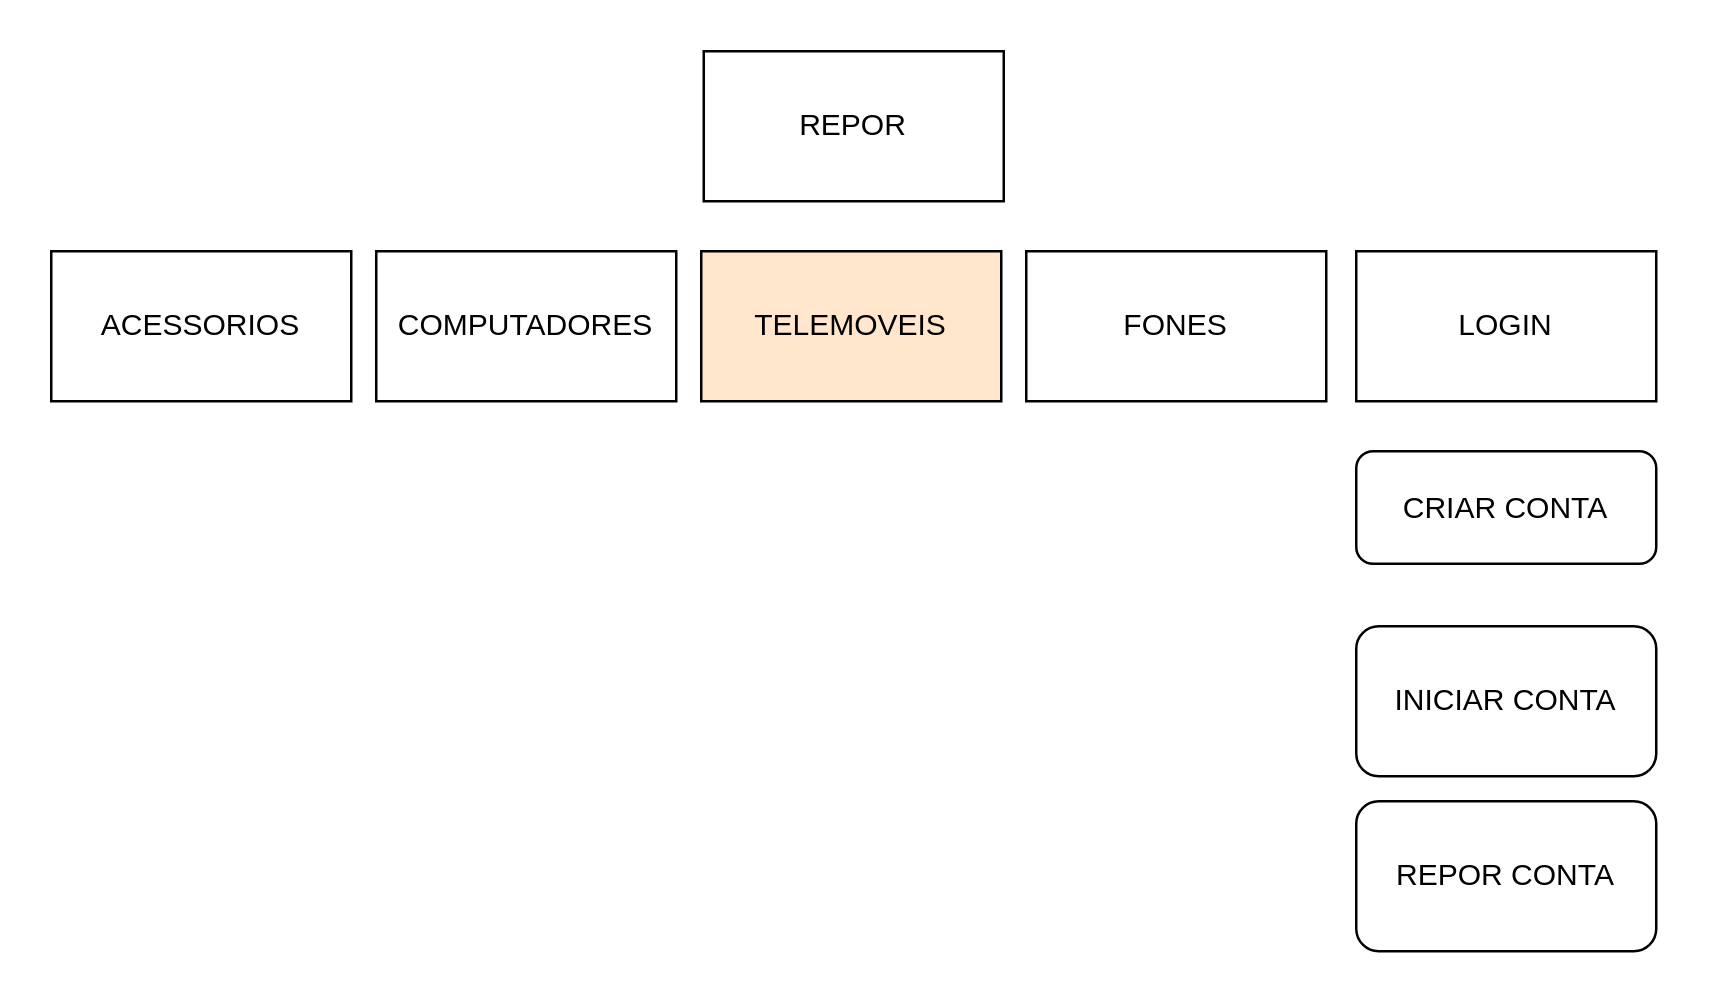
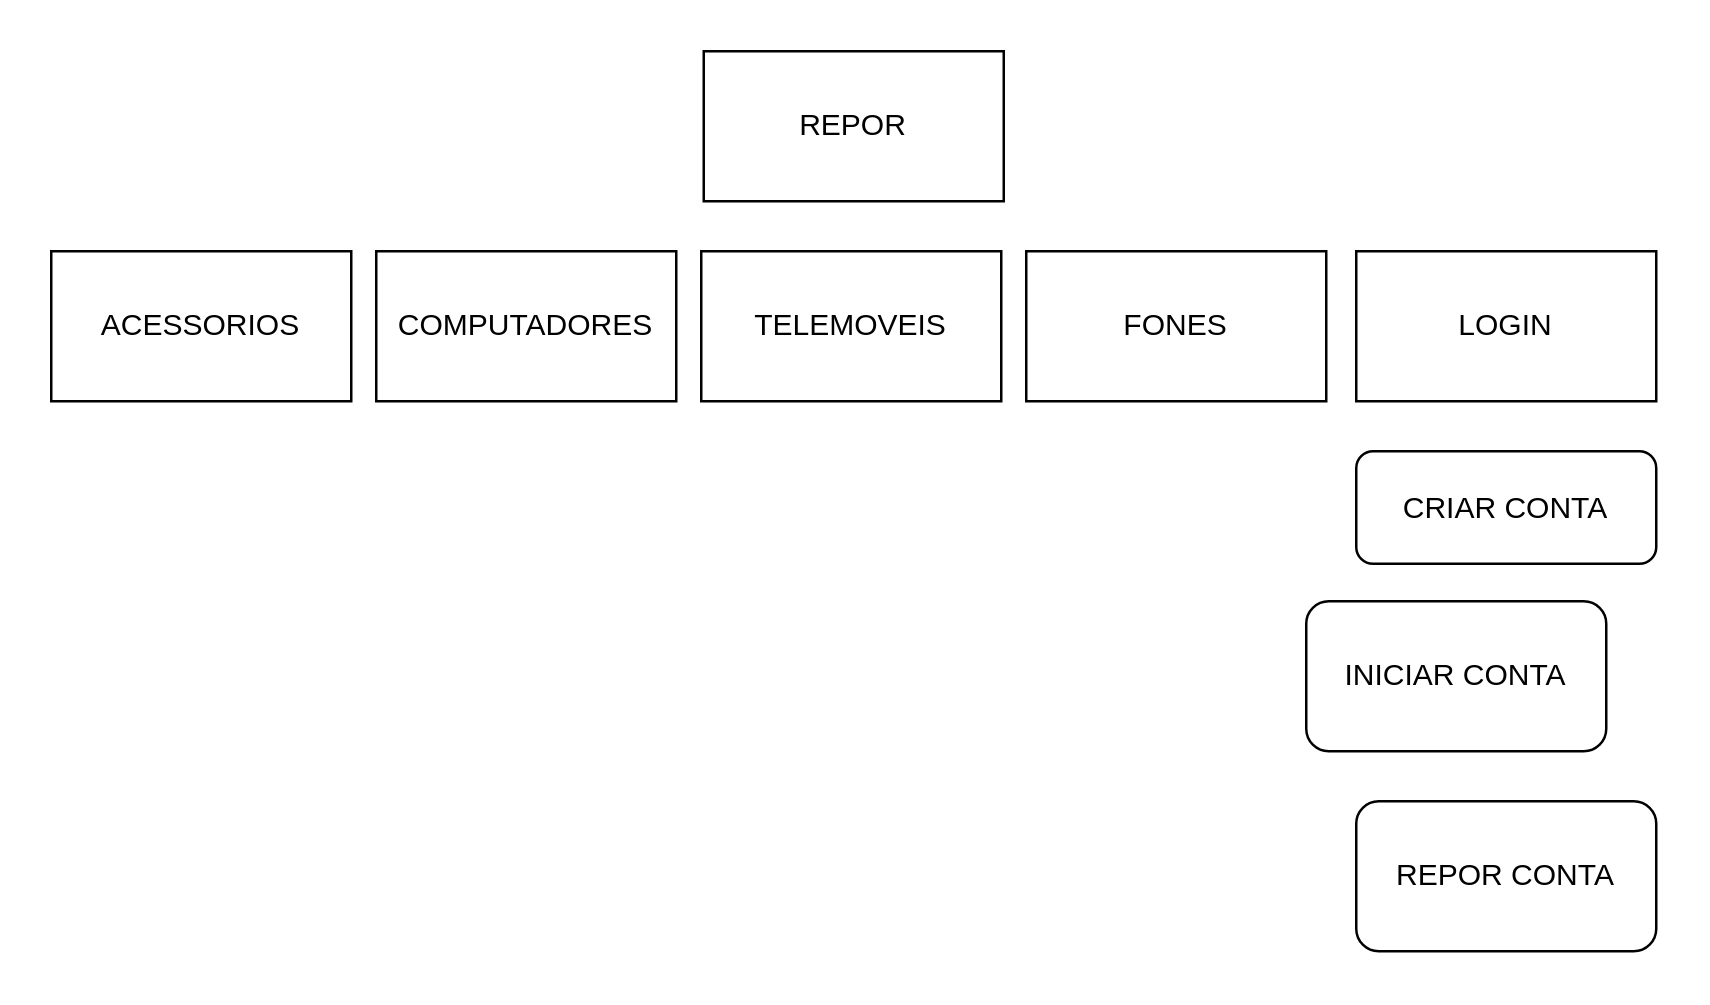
node "TELEMOVEIS": fillcolor #ffe6cc -> #ffffff
node "INICIAR CONTA": moved (1506, 701) -> (1456, 676)
